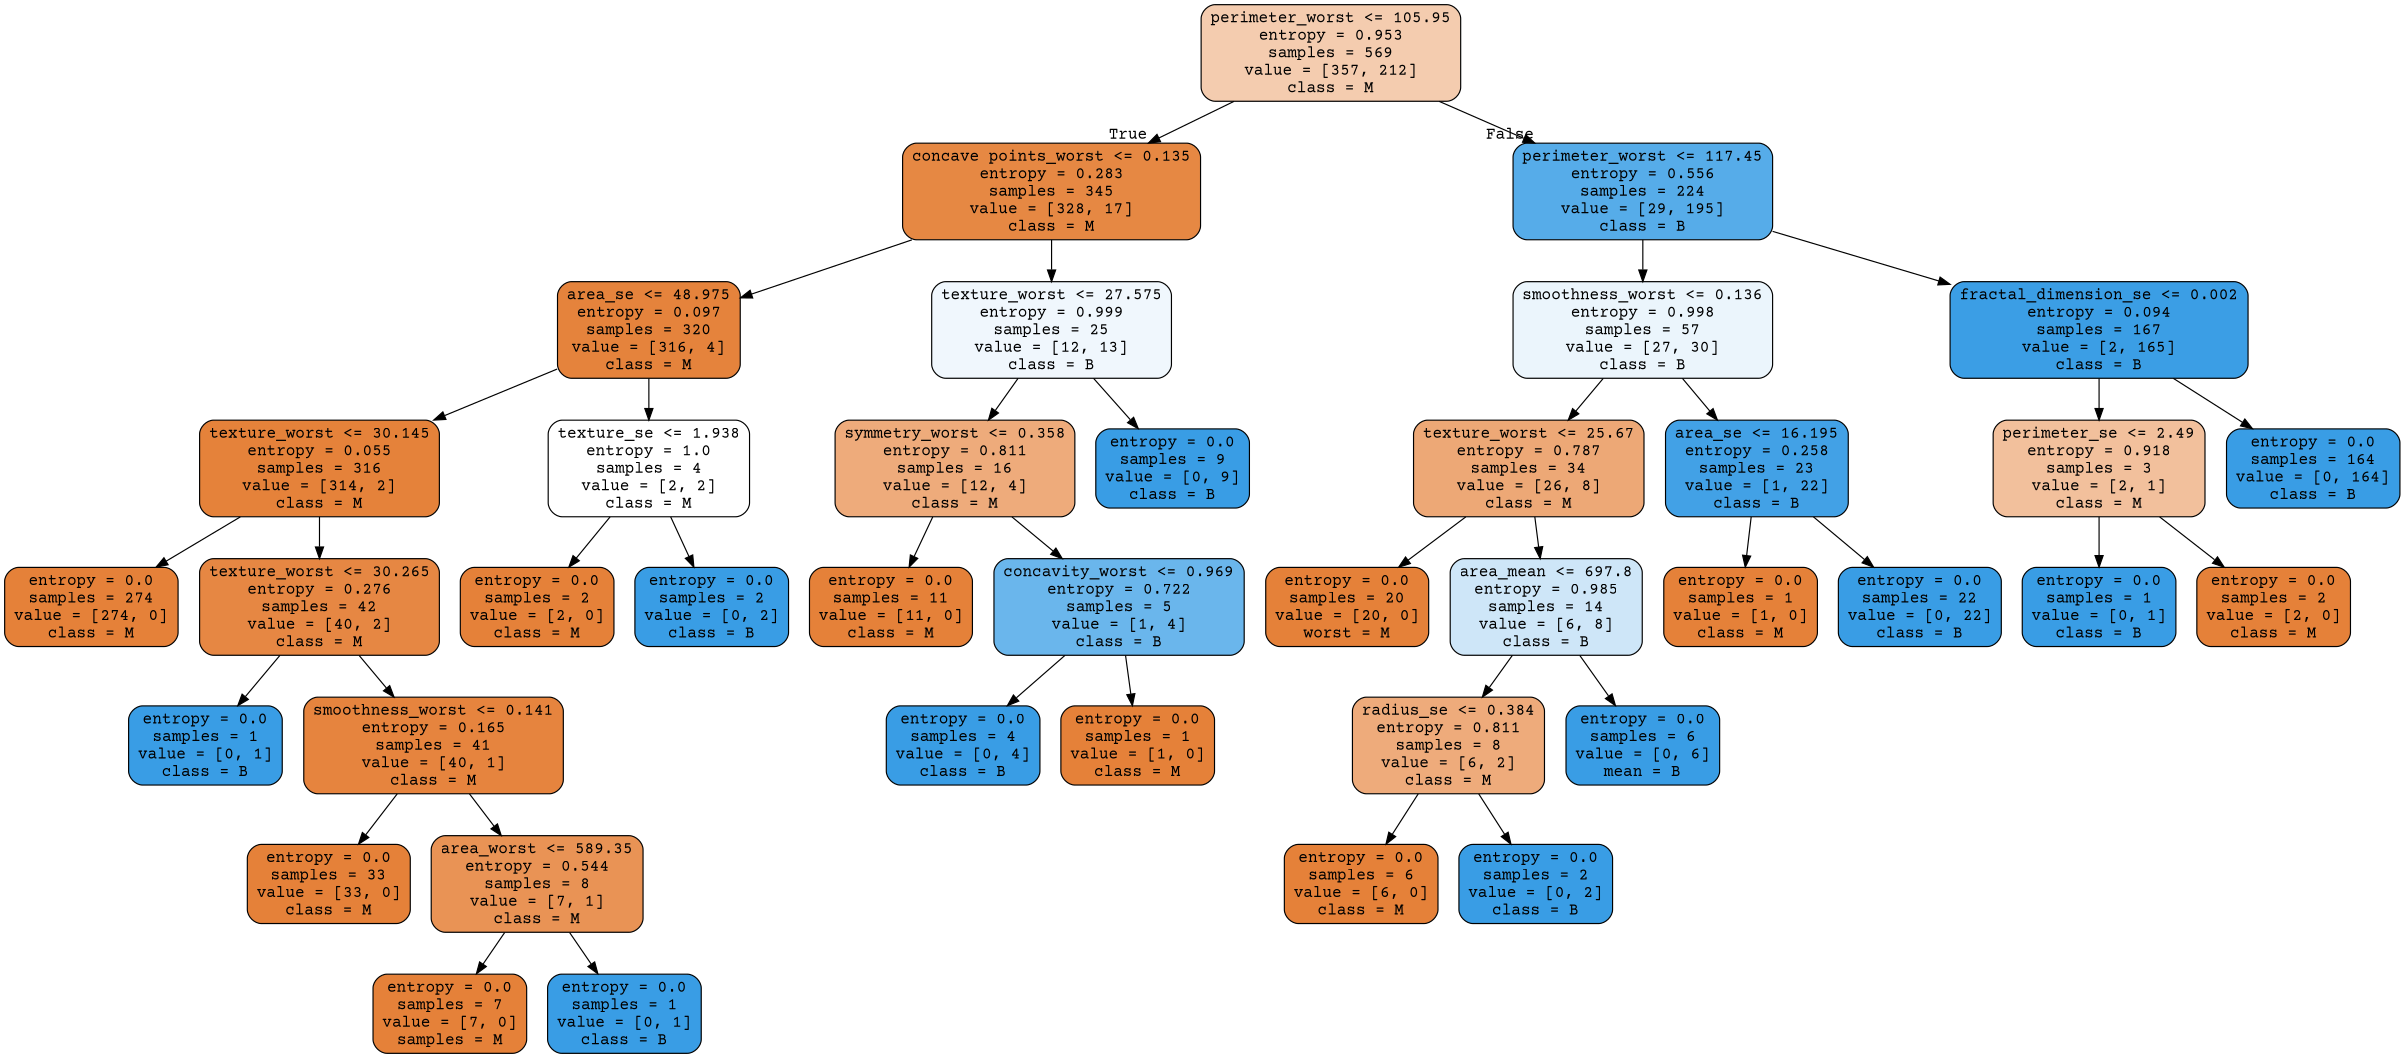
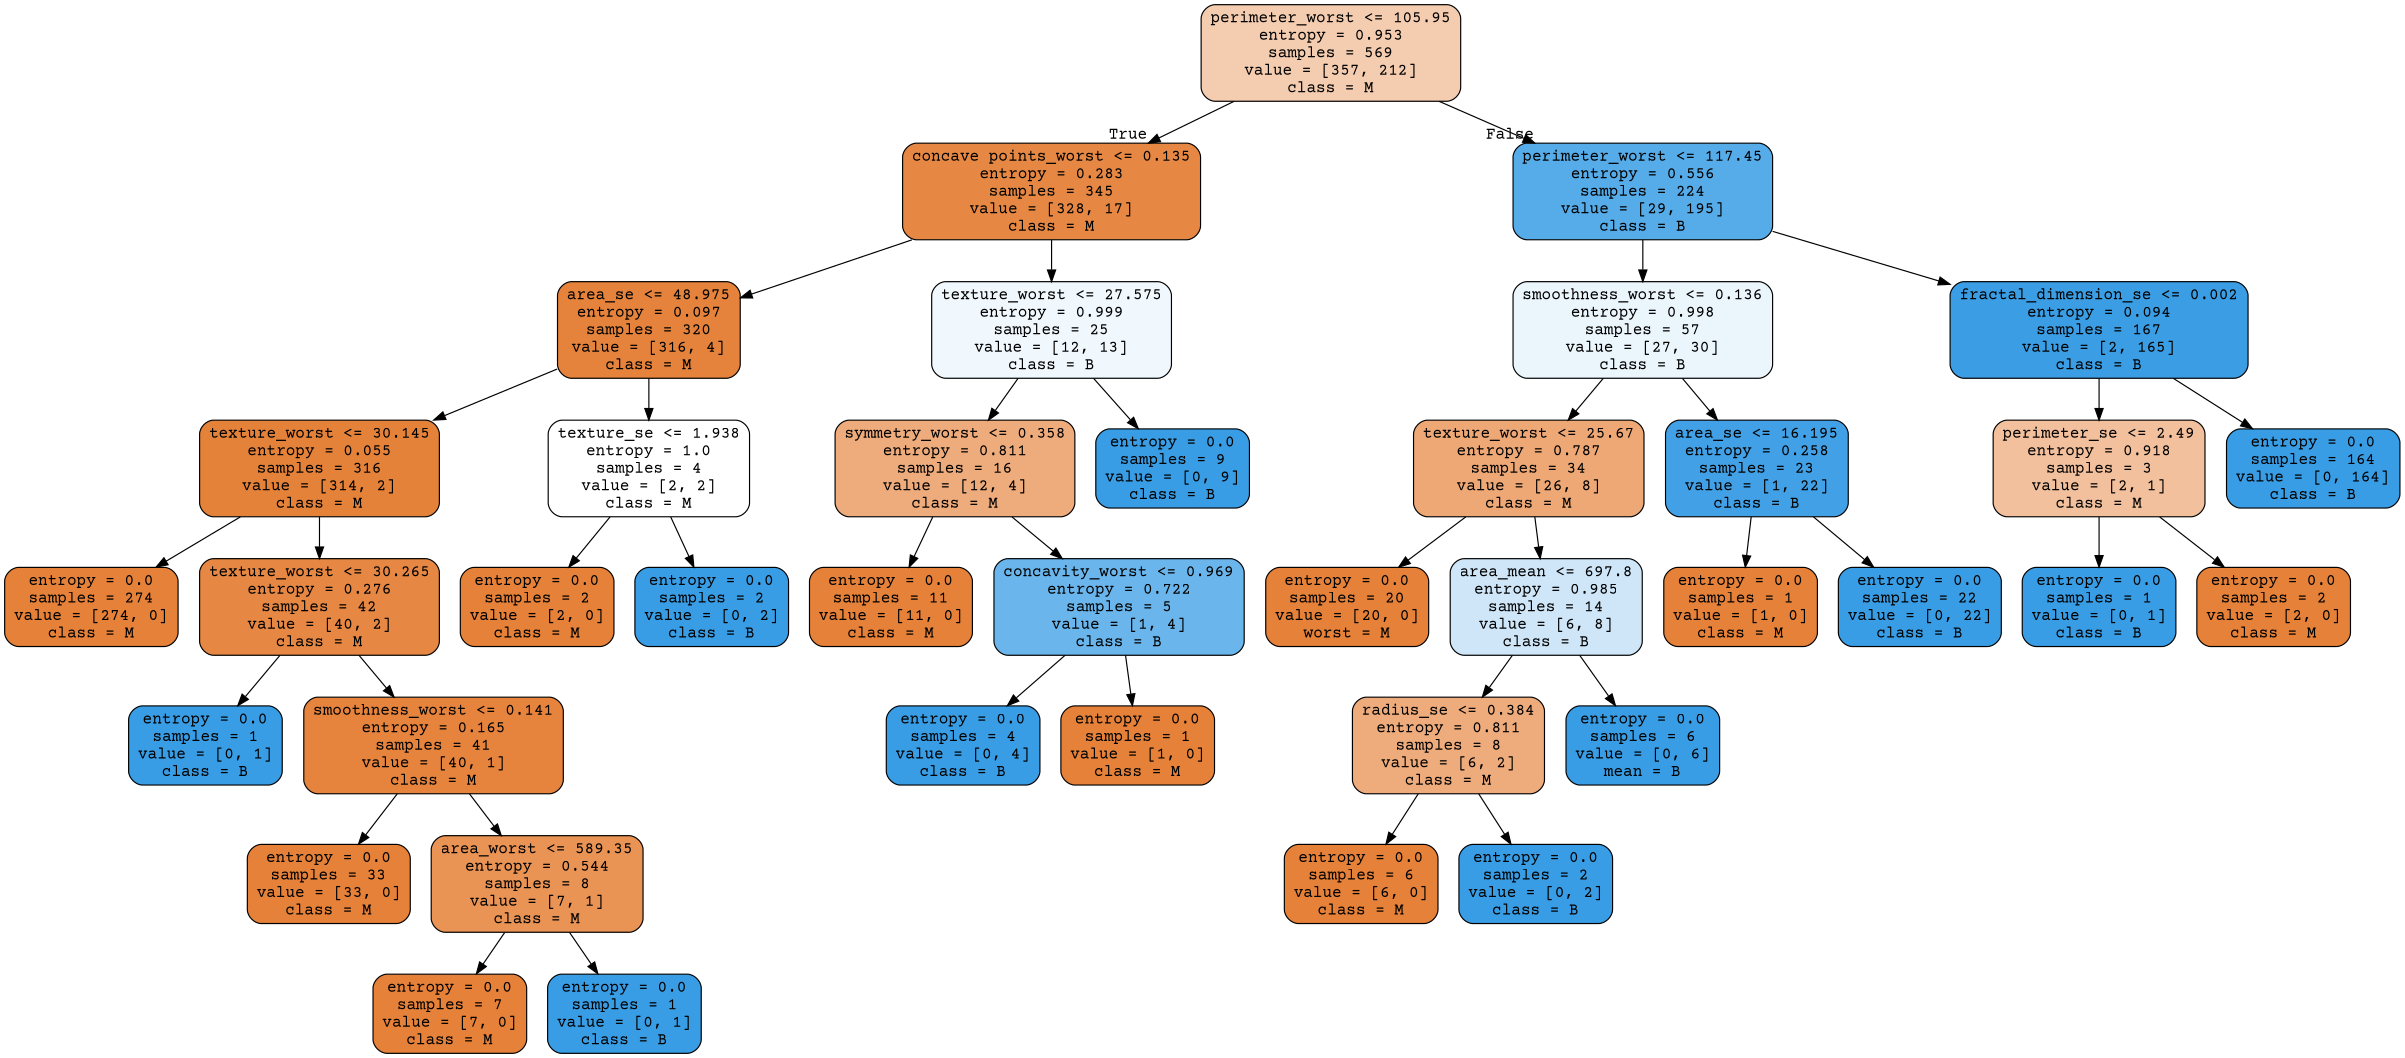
node "entropy = 0.0 samples = 7 value = [7, 0] samples = M": label "entropy = 0.0 samples = 7 value = [7, 0] samples = M" -> "entropy = 0.0 samples = 7 value = [7, 0] class = M"
